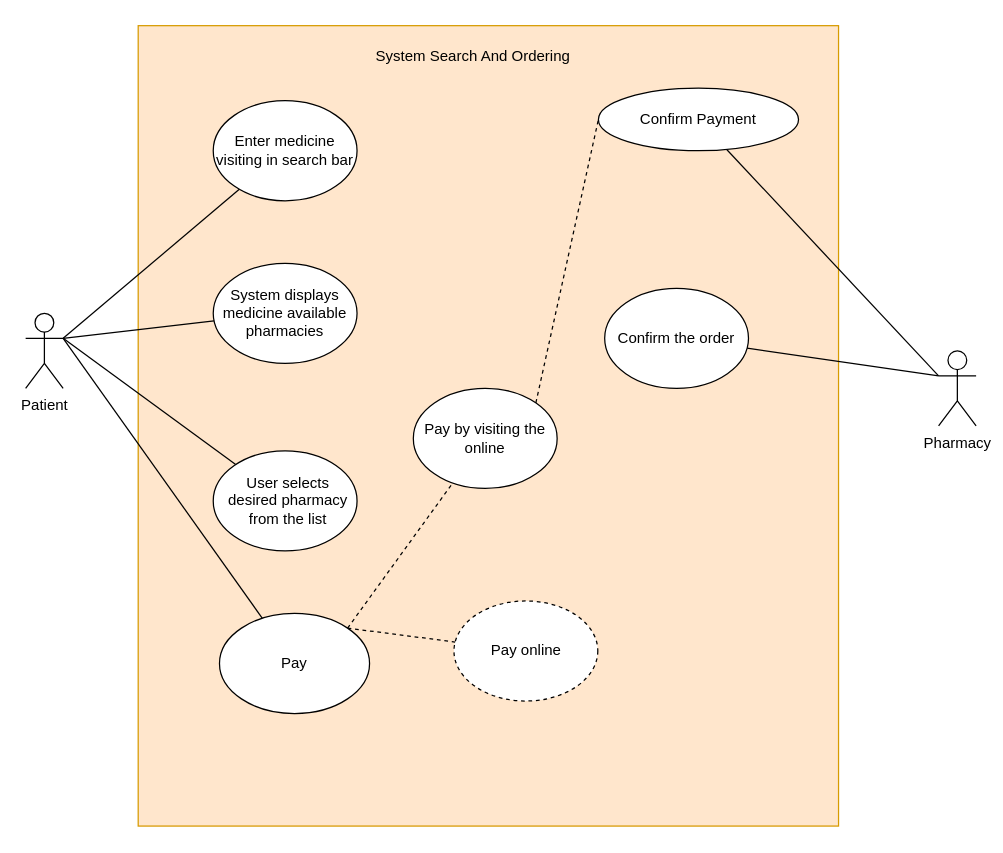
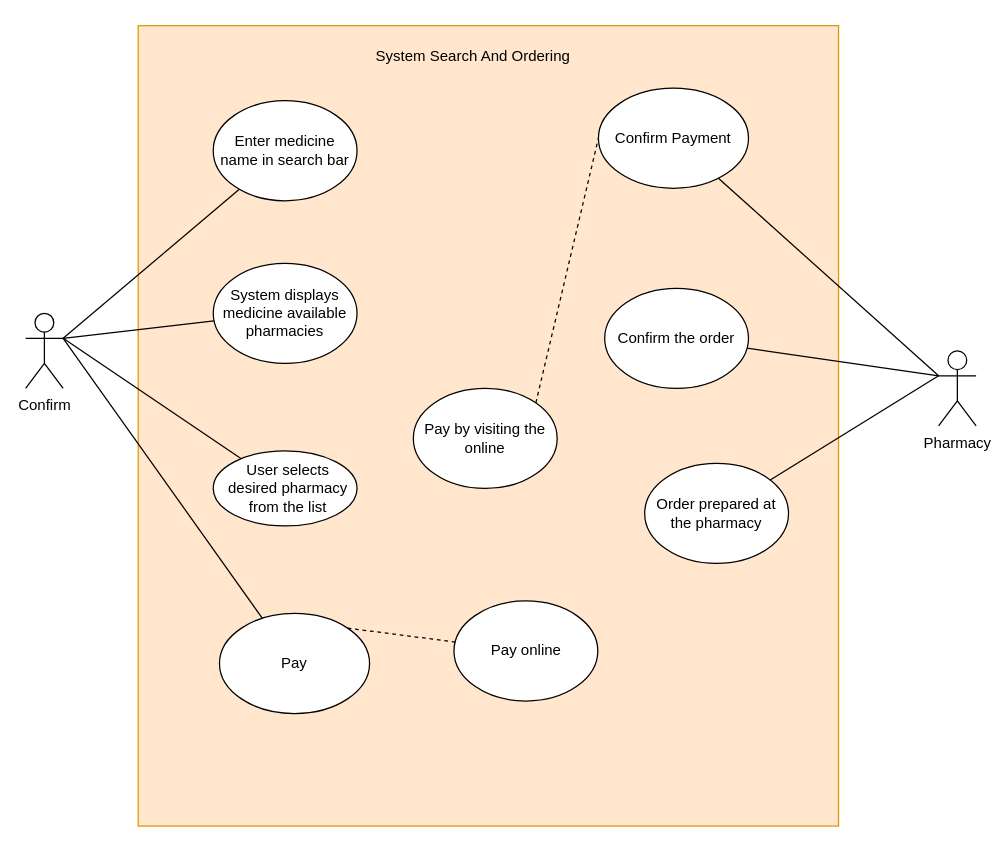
node "Confirm Payment": size 200x63 -> 150x100
node "Enter medicine visiting in search bar": label "Enter medicine visiting in search bar" -> "Enter medicine name in search bar"
node "Patient": label "Patient" -> "Confirm"
edge "Pharmacy" -- "Order prepared at the pharmacy": added
node "User selects desired pharmacy from the list": size 144x100 -> 144x75
node "Order prepared at the pharmacy": added
edge "Pay by visiting the online" -- "Pay": removed
node "Pay online": style dashed -> solid
